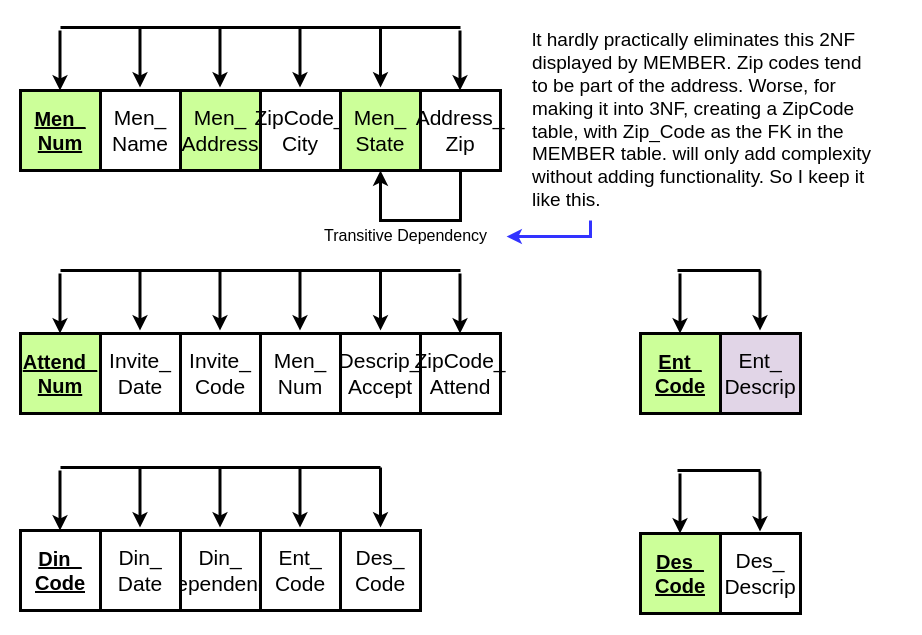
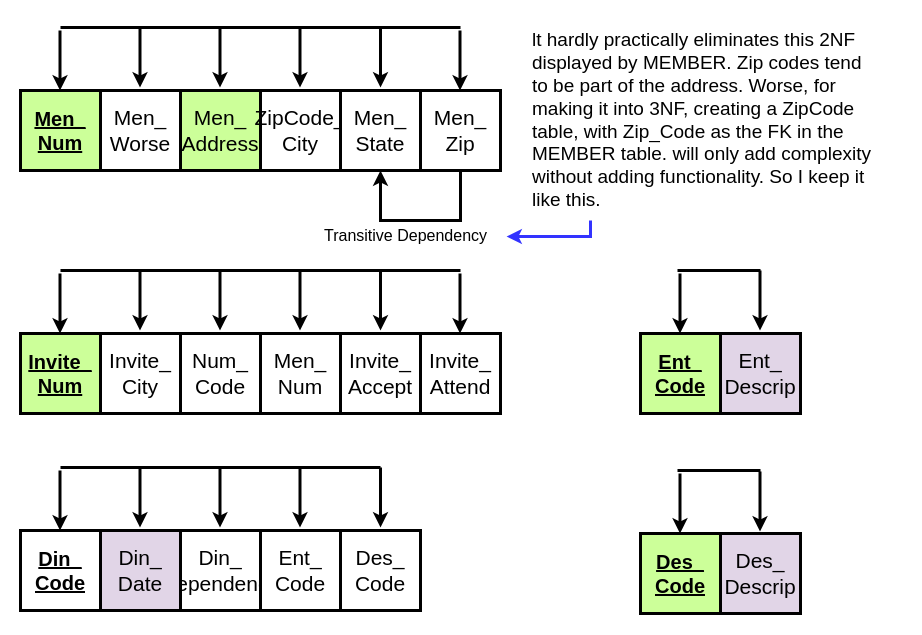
node "Men_Name": label "Men_Name" -> "Men_Worse"
node "Men_State": fillcolor #ccff99 -> #ffffff
node "Address_Zip": label "Address_Zip" -> "Men_Zip"
node "Attend_Num": label "Attend_Num" -> "Invite_Num"
node "Invite_Date": label "Invite_Date" -> "Invite_City"
node "Invite_Code": label "Invite_Code" -> "Num_Code"
node "Descrip_Accept": label "Descrip_Accept" -> "Invite_Accept"
node "ZipCode_Attend": label "ZipCode_Attend" -> "Invite_Attend"
node "Din_Date": fillcolor #ffffff -> #e1d5e7
node "Des_Descrip": fillcolor #ffffff -> #e1d5e7
